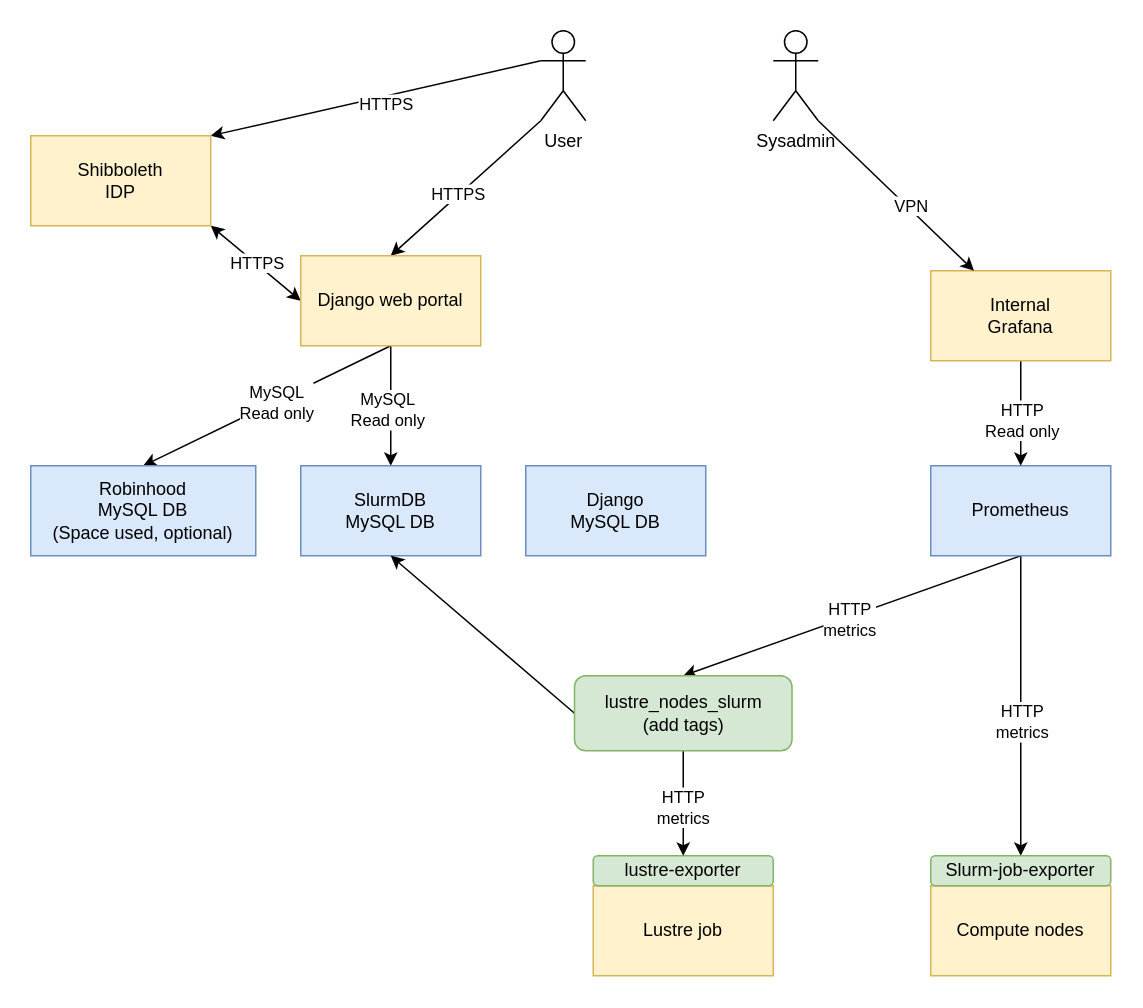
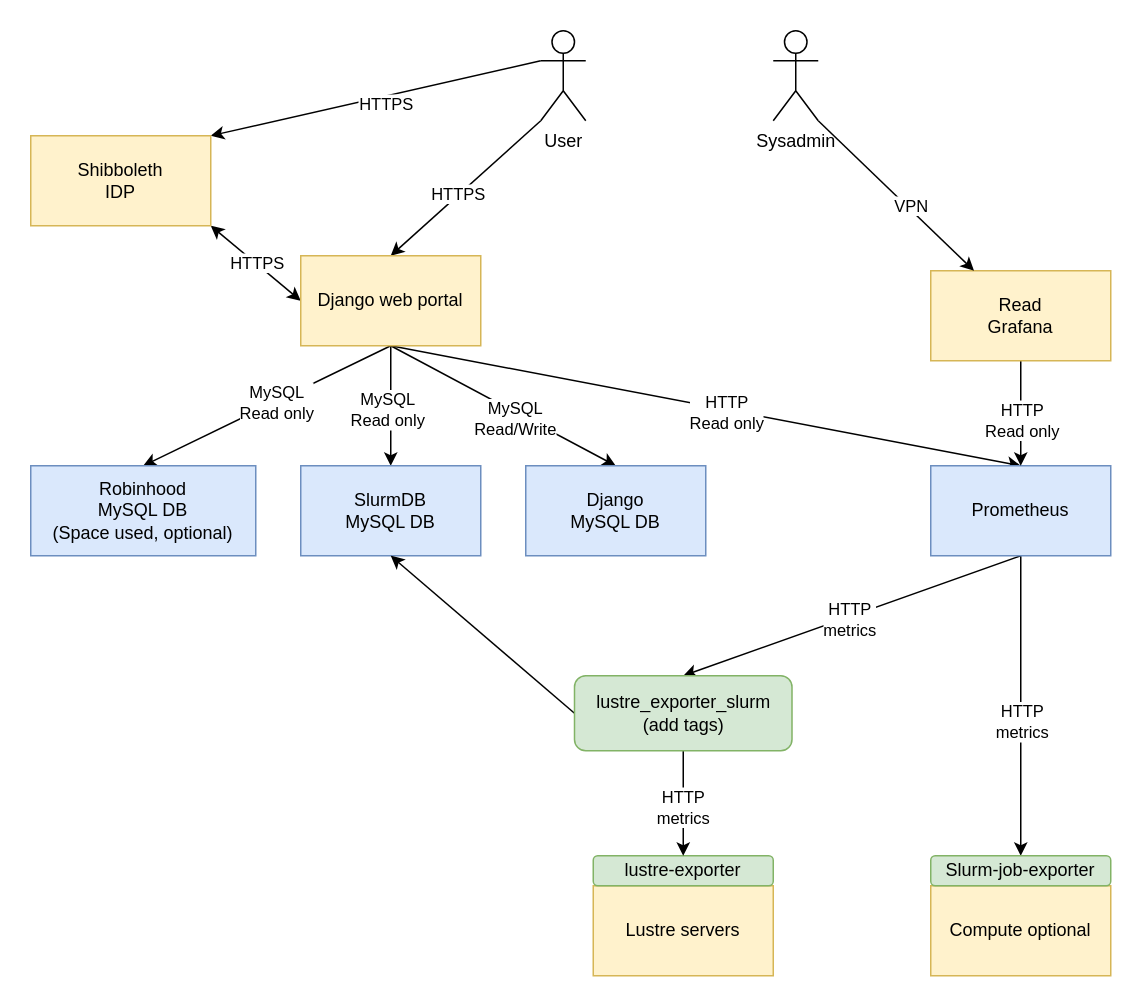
node "Internal Grafana": label "Internal Grafana" -> "Read Grafana"
edge "Django web portal" -> "Prometheus": added, label "HTTP Read only"
edge "Django web portal" -> "Django MySQL DB": added, label "MySQL Read/Write"
node "lustre_nodes_slurm (add tags)": label "lustre_nodes_slurm (add tags)" -> "lustre_exporter_slurm (add tags)"
node "Lustre job": label "Lustre job" -> "Lustre servers"
node "Compute nodes": label "Compute nodes" -> "Compute optional"
